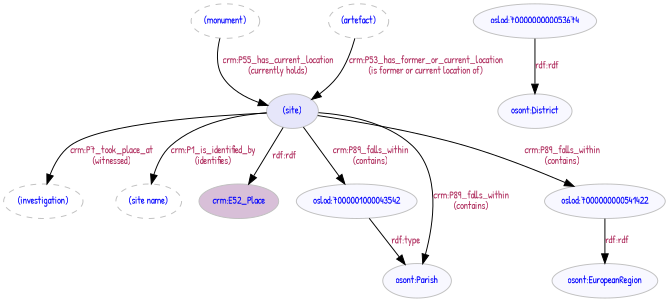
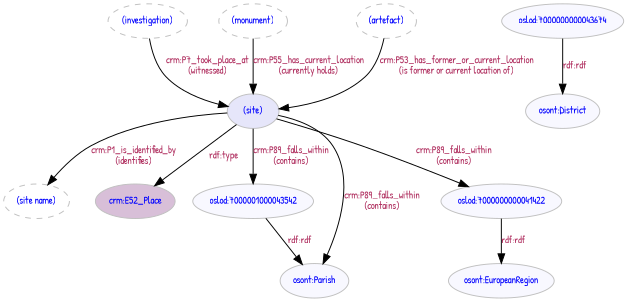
node "oslod:7000000000053674": label "oslod:7000000000053674" -> "oslod:7000000000043674"
edge "(site)" -> "(investigation)": reversed
edge "(site)" -> "crm:E52_Place": label "rdf:rdf" -> "rdf:type"
node "oslod:7000000000541422": label "oslod:7000000000541422" -> "oslod:7000000000041422"
edge "oslod:7000001000043542" -> "osont:Parish": label "rdf:type" -> "rdf:rdf"
